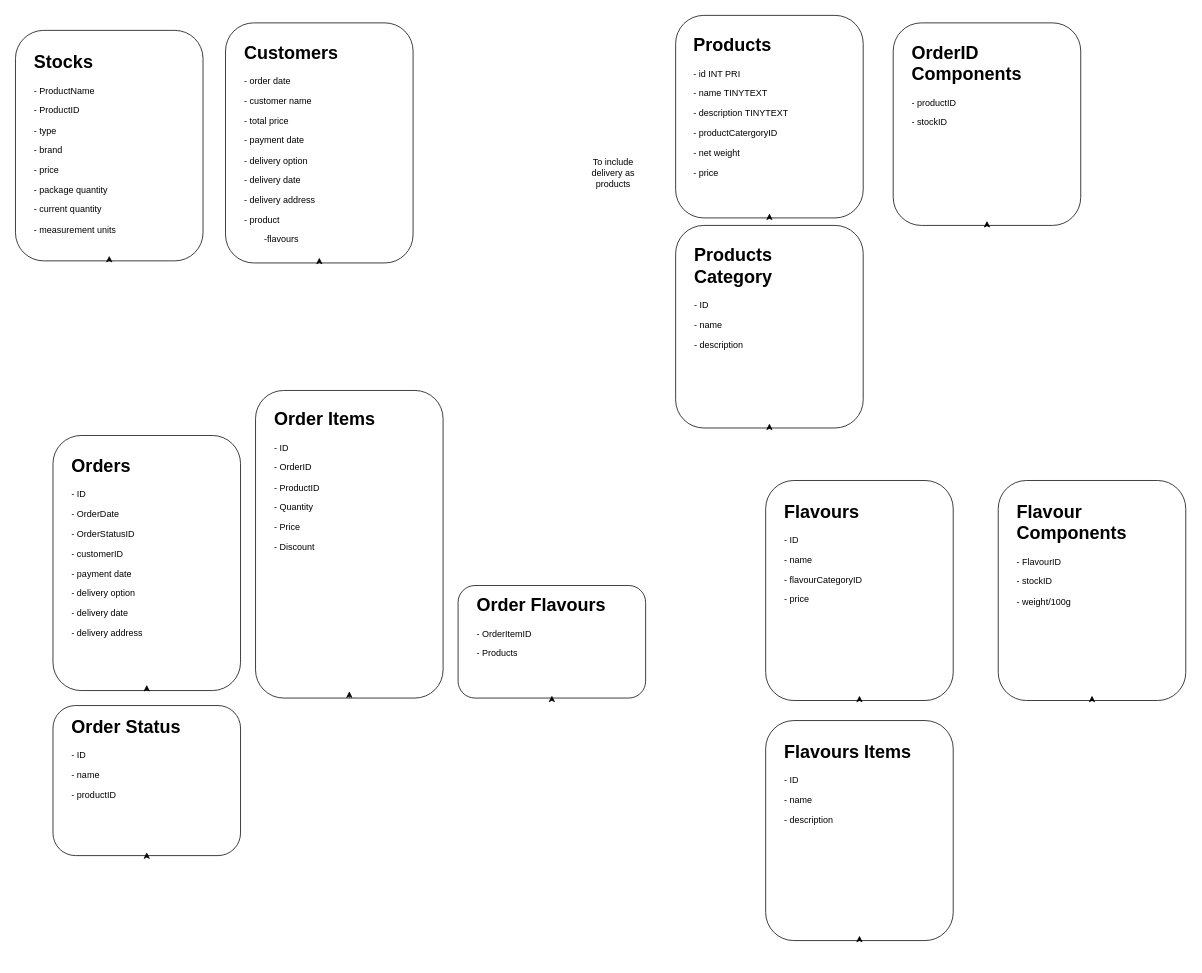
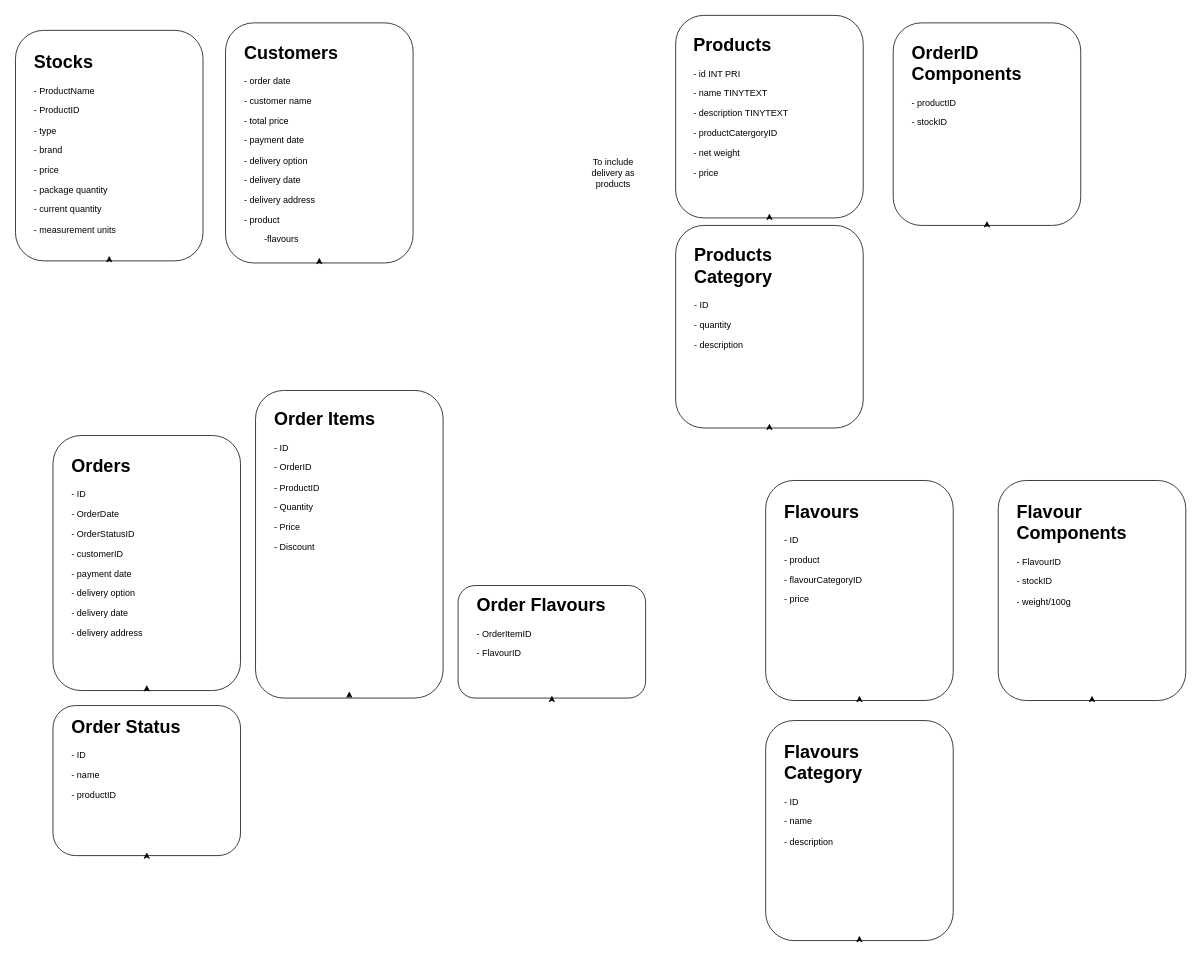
node "Products Category- ID - name - description": label "Products Category- ID - name - description" -> "Products Category- ID - quantity - description"
node "Flavours- ID - name - flavourCategoryID - price": label "Flavours- ID - name - flavourCategoryID - price" -> "Flavours- ID - product - flavourCategoryID - price"
node "Order Flavours- OrderItemID - Products": label "Order Flavours- OrderItemID - Products" -> "Order Flavours- OrderItemID - FlavourID"
node "Flavours Items- ID - name - description": label "Flavours Items- ID - name - description" -> "Flavours Category- ID - name - description"
